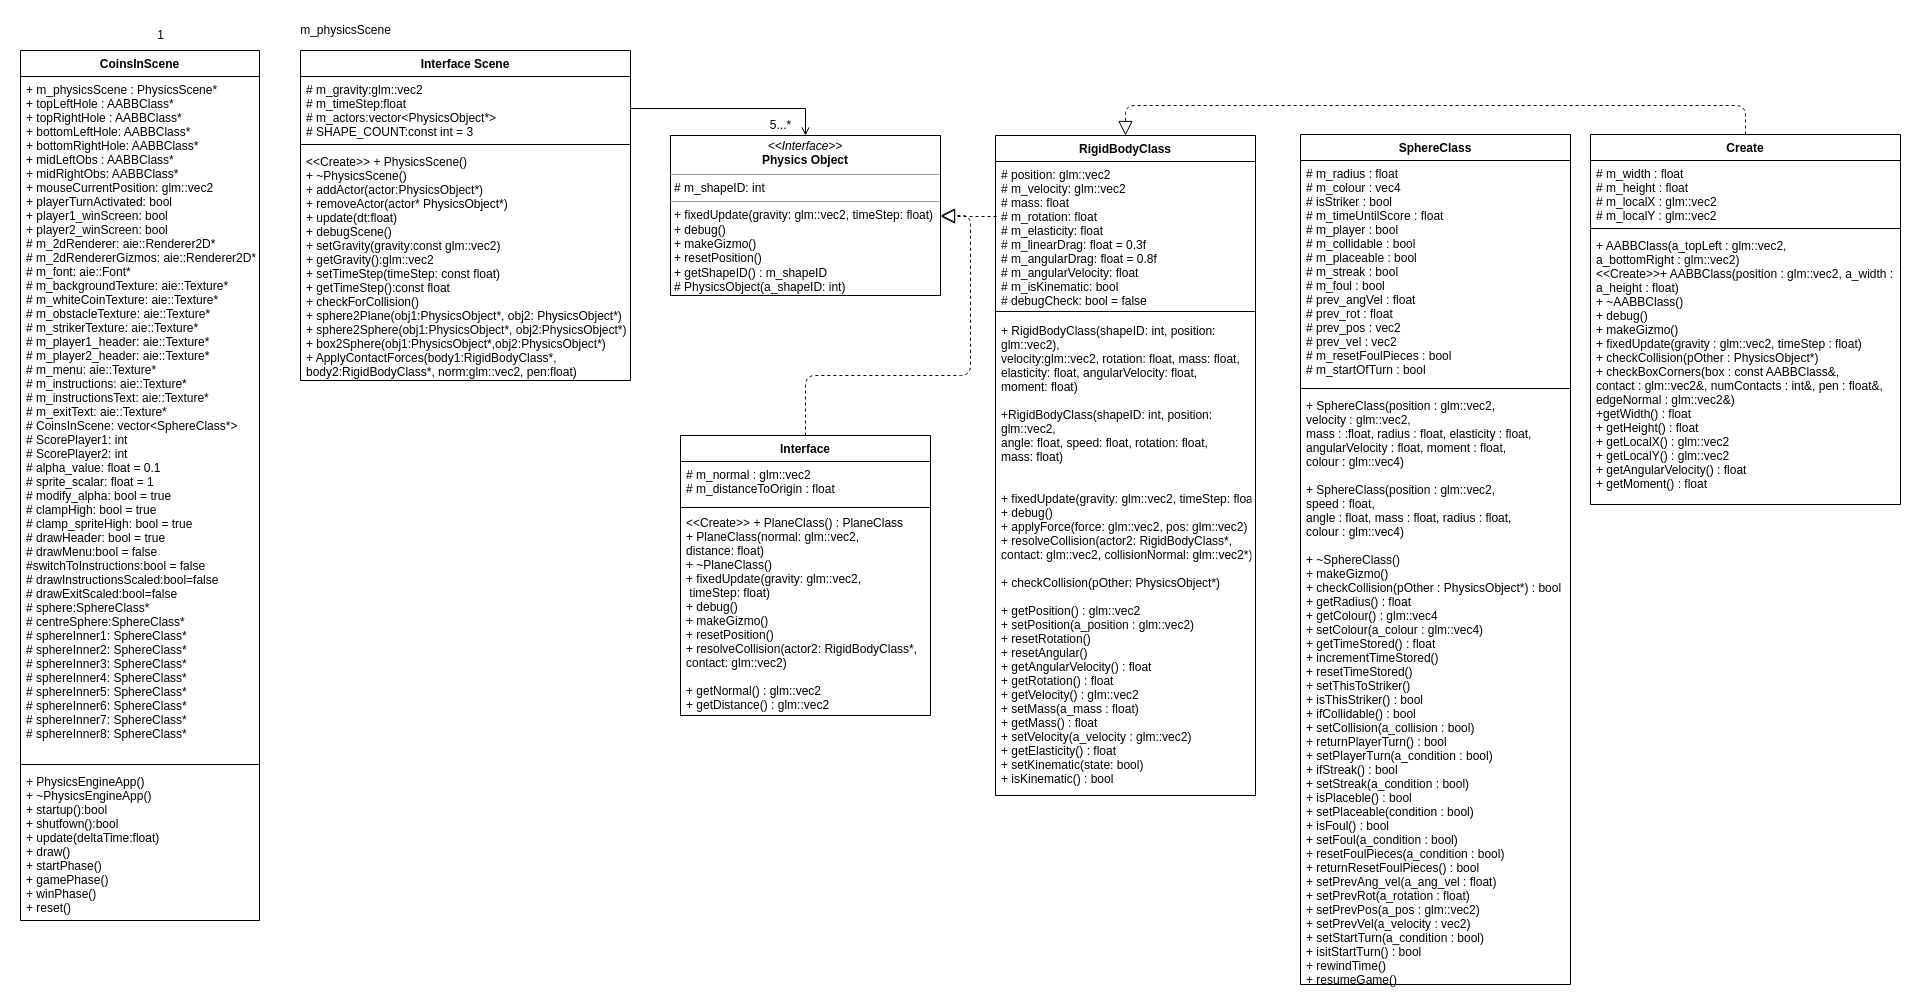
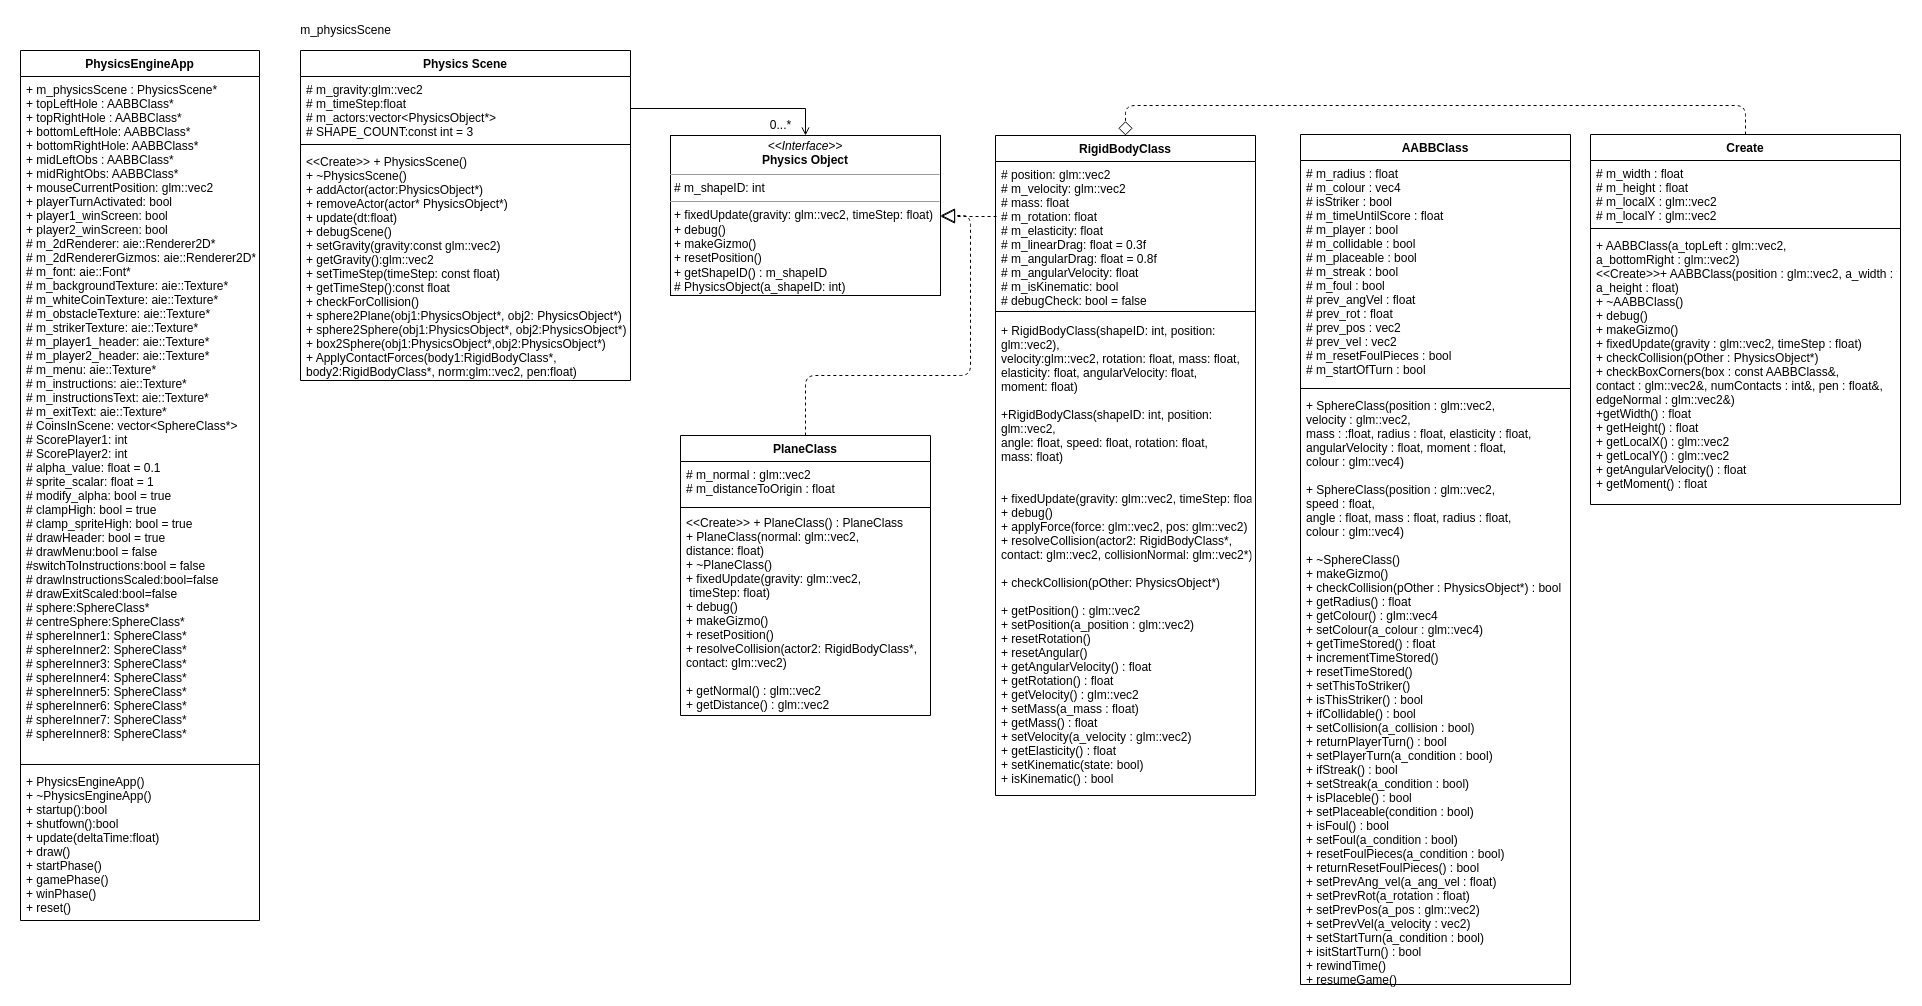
node "1": removed
node "CoinsInScene": label "CoinsInScene" -> "PhysicsEngineApp"
node "Interface Scene": label "Interface Scene" -> "Physics Scene"
edge "Create" -> "RigidBodyClass": arrowhead block -> diamond
node "5...*": label "5...*" -> "0...*"
node "SphereClass": label "SphereClass" -> "AABBClass"
node "Interface": label "Interface" -> "PlaneClass"
